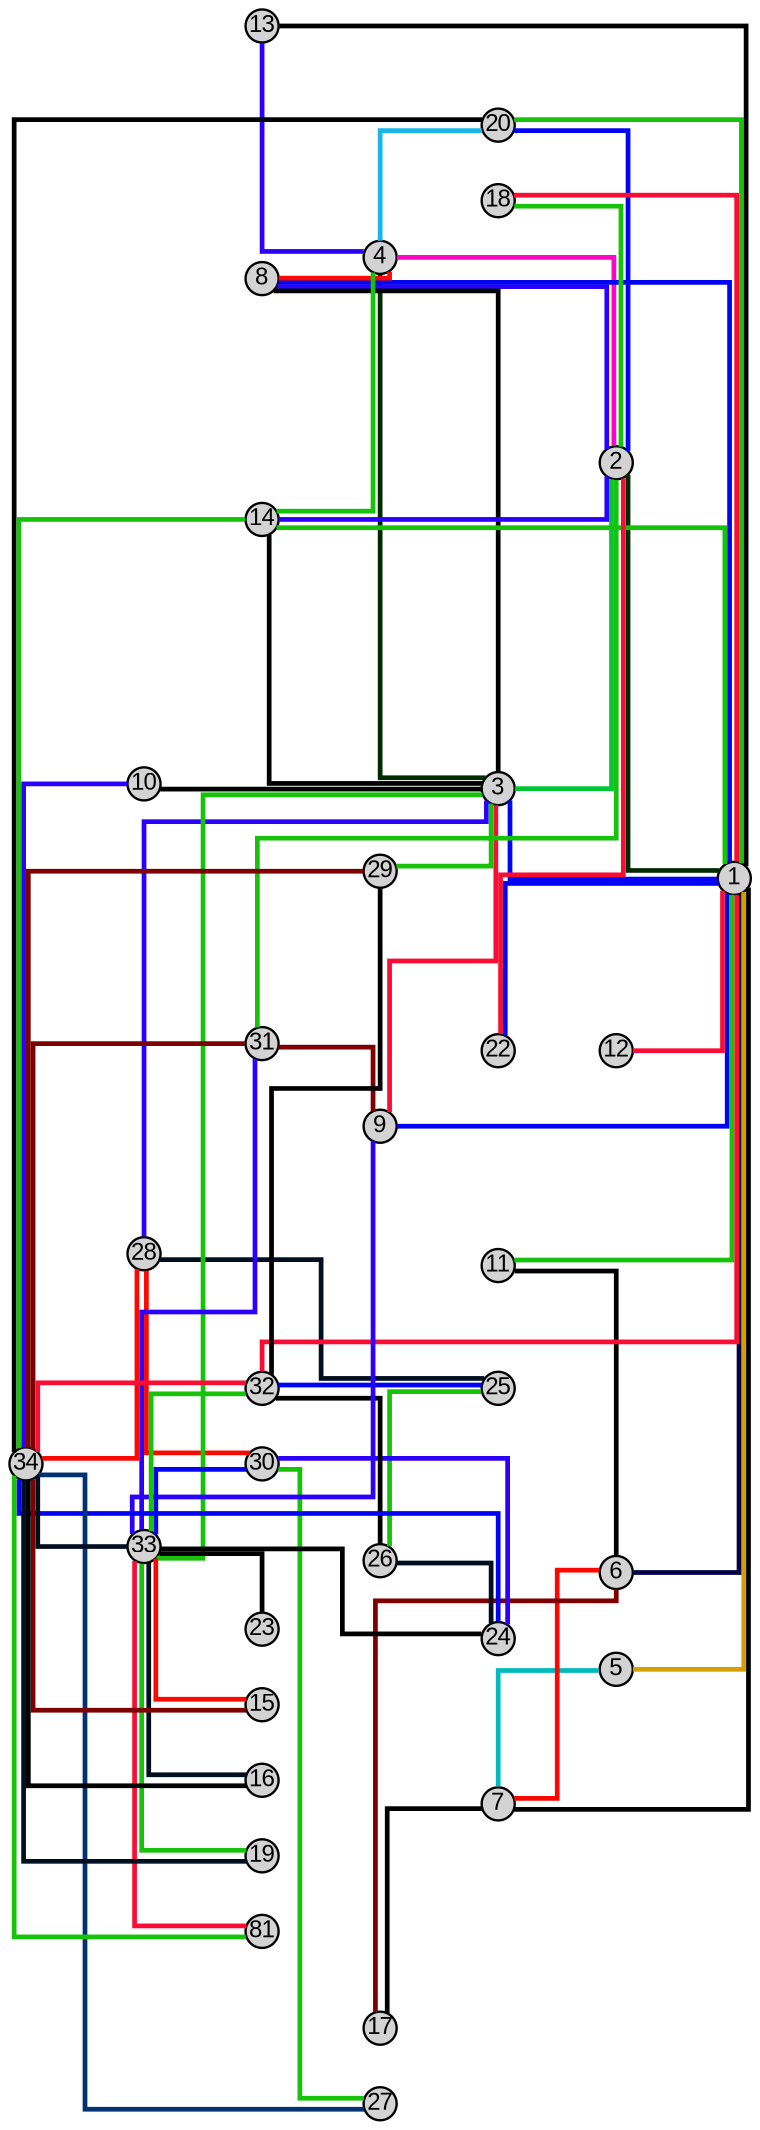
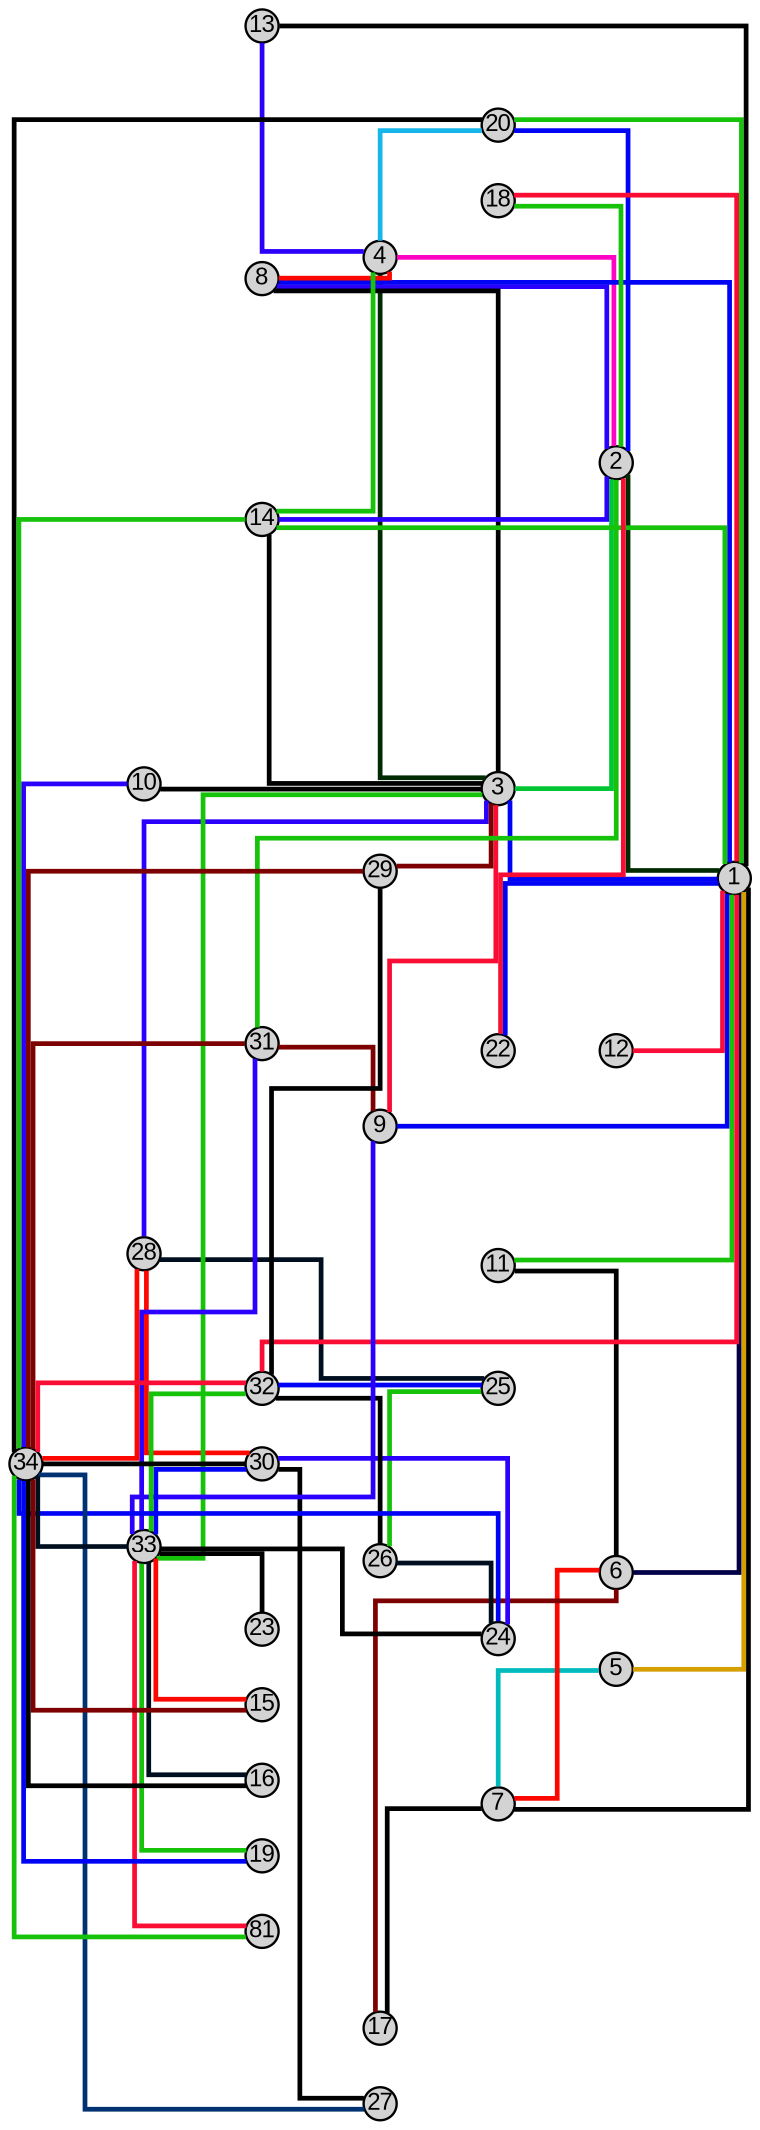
edge "3" -- "29": color #17c30a -> #7d0100
edge "34" -- "30": added
edge "30" -- "27": color #17c30a -> #000000
edge "34" -- "19": color #000f20 -> #0104f4
